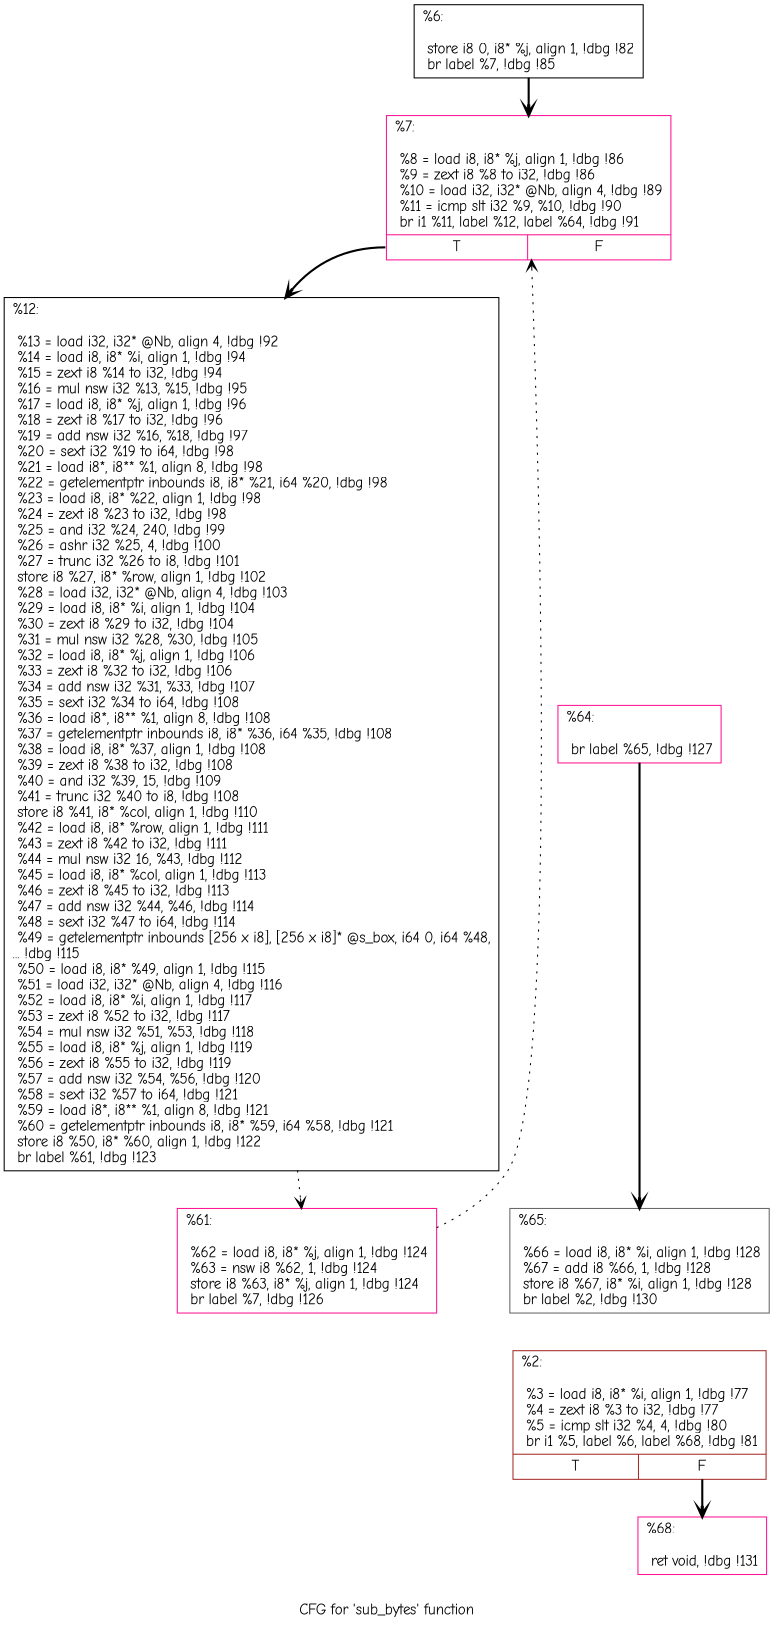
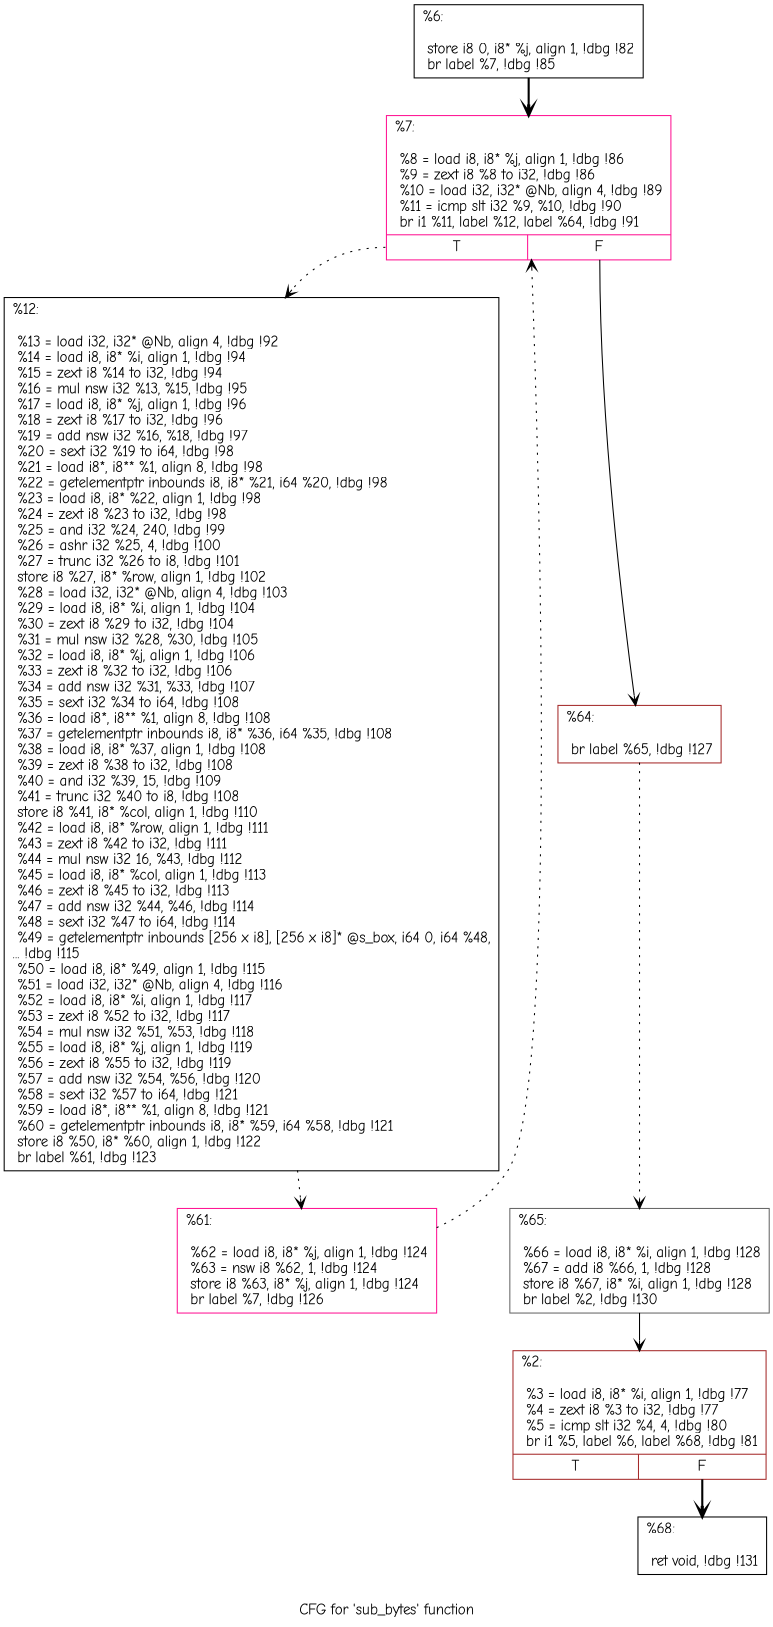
edge "%7:" -> "%12:": style bold -> dotted
edge "%7:" -> "%64:": added
node "%64:": color deeppink -> brown
edge "%64:" -> "%65:": style bold -> dotted
edge "%65:" -> "%2:": added
node "%68:": color deeppink -> black
